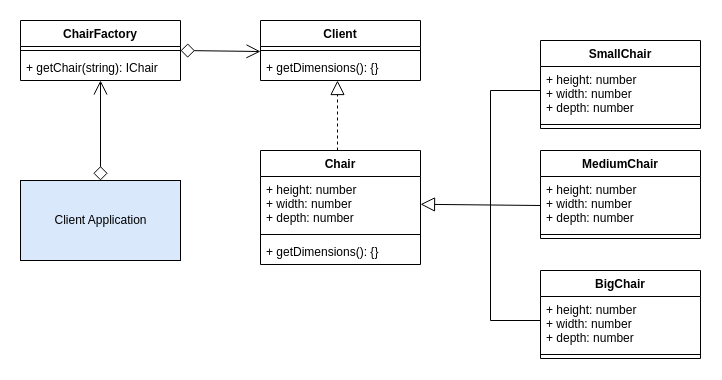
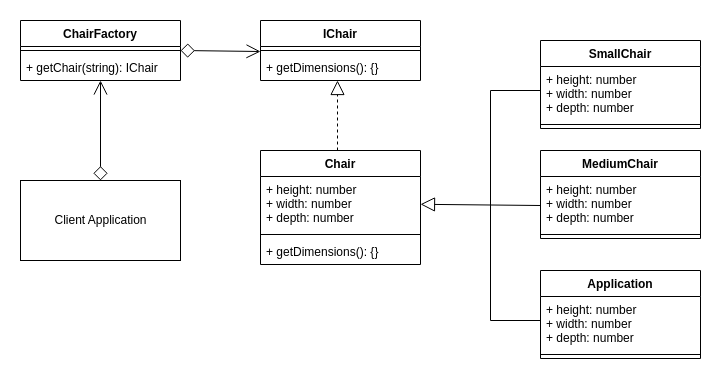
node "Client": label "Client" -> "IChair"
node "Client Application": fillcolor #dae8fc -> #ffffff
node "BigChair": label "BigChair" -> "Application"
